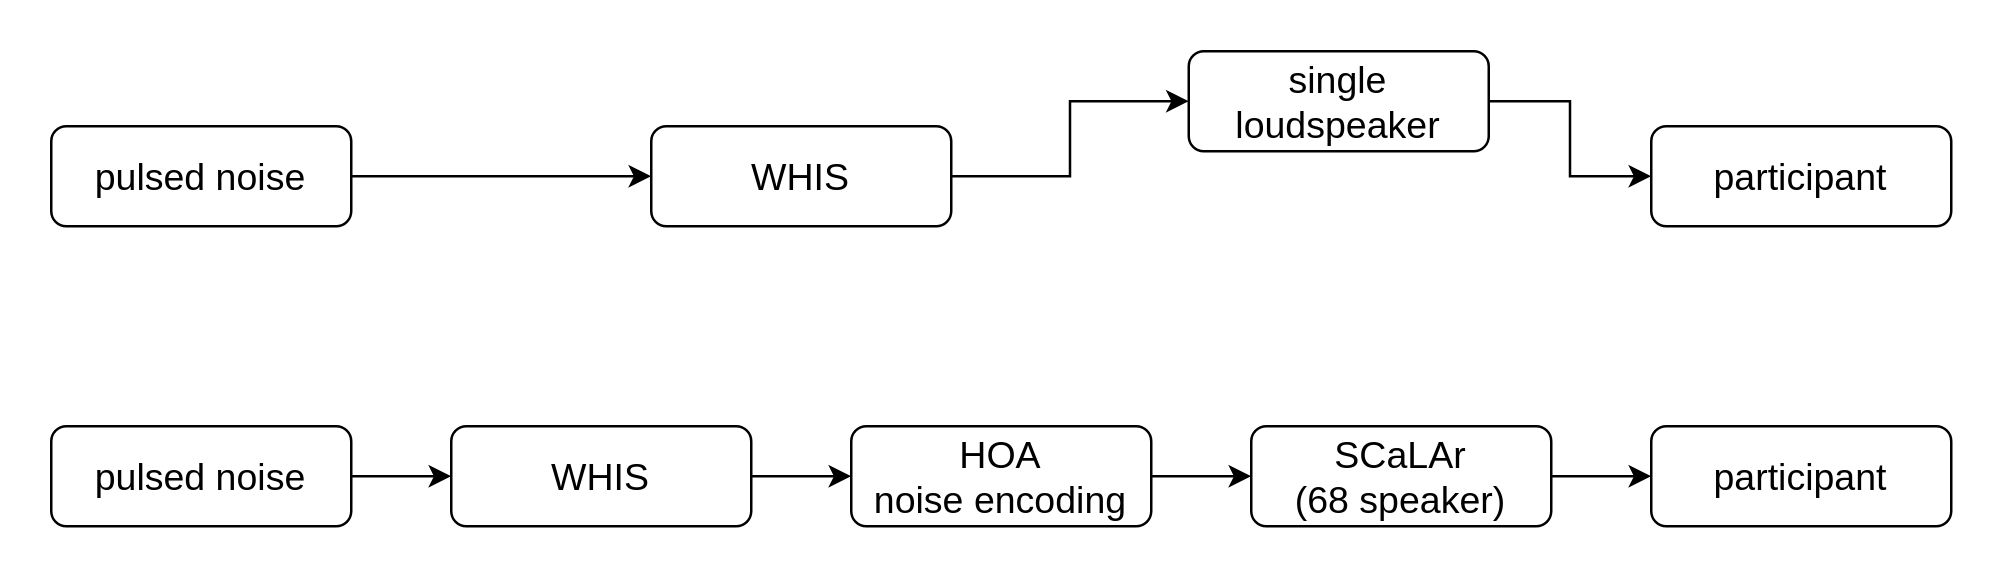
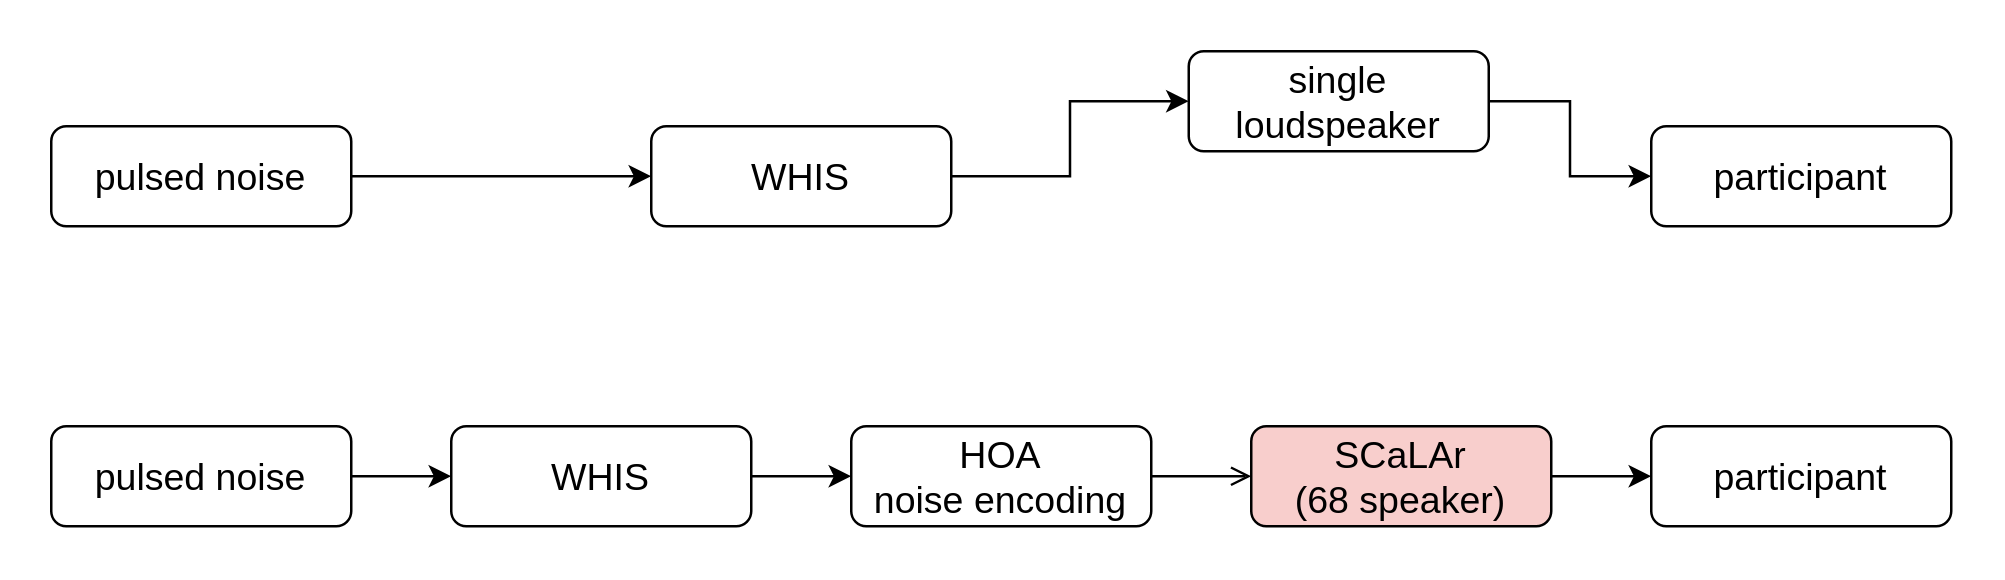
edge "HOA noise encoding" -> "SCaLAr (68 speaker)": arrowhead classic -> open
node "SCaLAr (68 speaker)": fillcolor #ffffff -> #f8cecc
